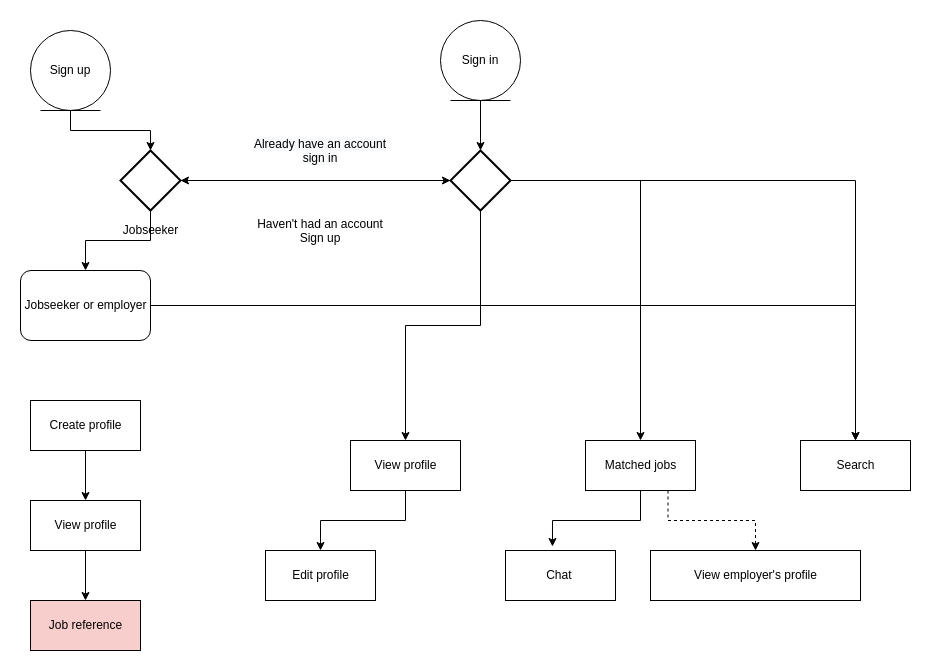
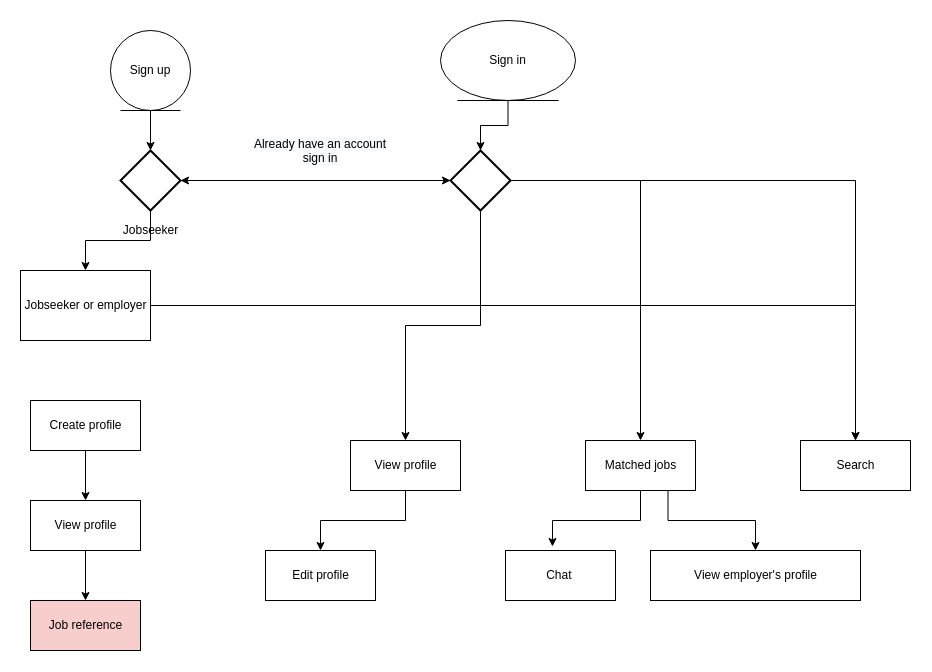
node "Sign in": size 80x80 -> 135x80
node "Sign up": moved (71, 71) -> (151, 71)
node "Haven't had an account Sign up": removed
node "Jobseeker or employer": shape rounded rectangle -> rectangle
edge "Matched jobs" -> "View employer's profile": style dashed -> solid
